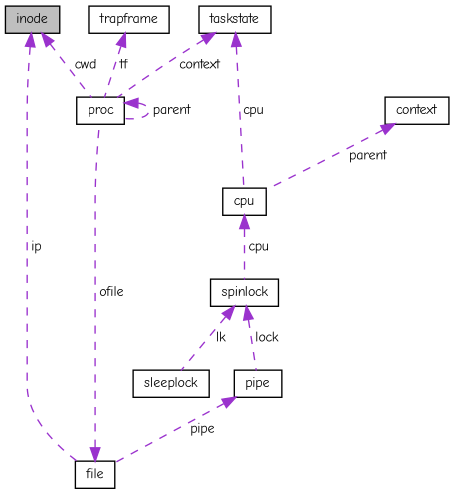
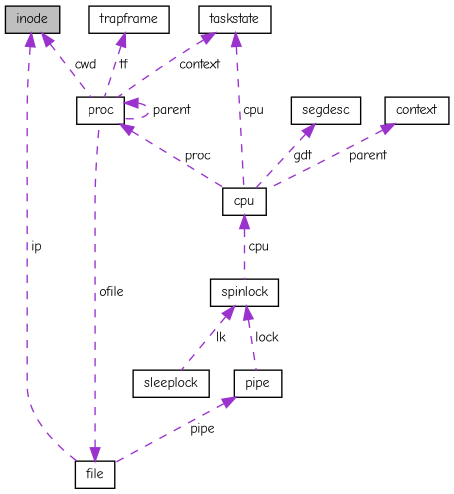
node "segdesc": added
edge "cpu" -> "proc": added, label "proc"
